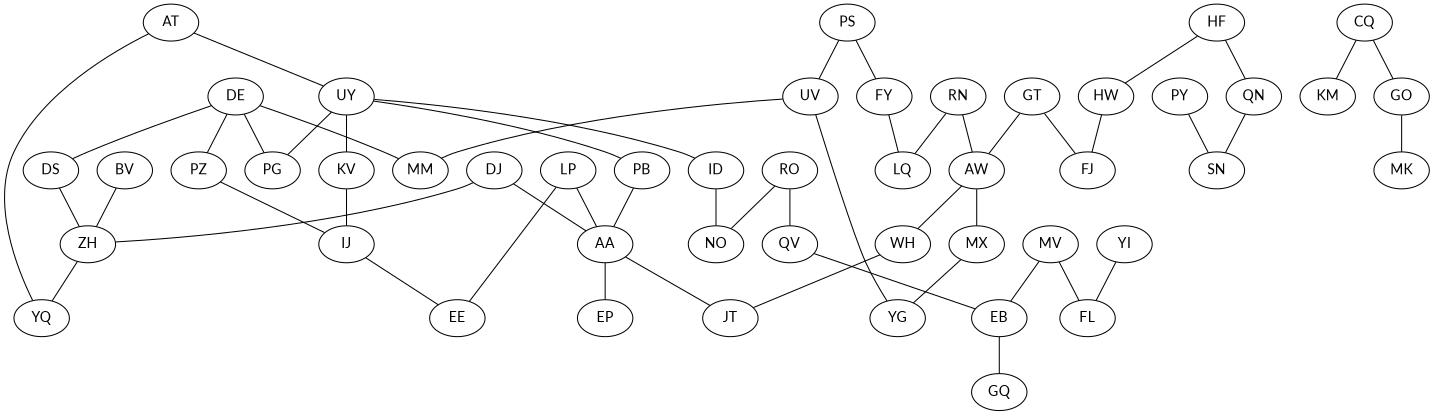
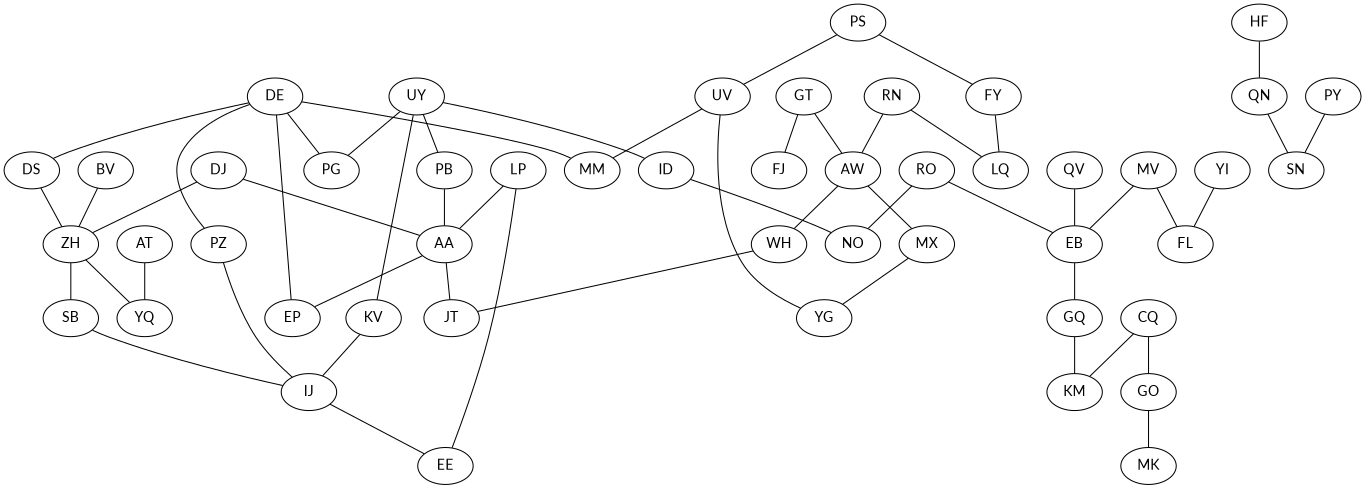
edge "AT" -- "UY": removed
node "HW": removed
edge "DE" -- "EP": added
edge "RO" -- "QV": now "RO" -- "EB"
node "SB": added
edge "GQ" -- "KM": added
